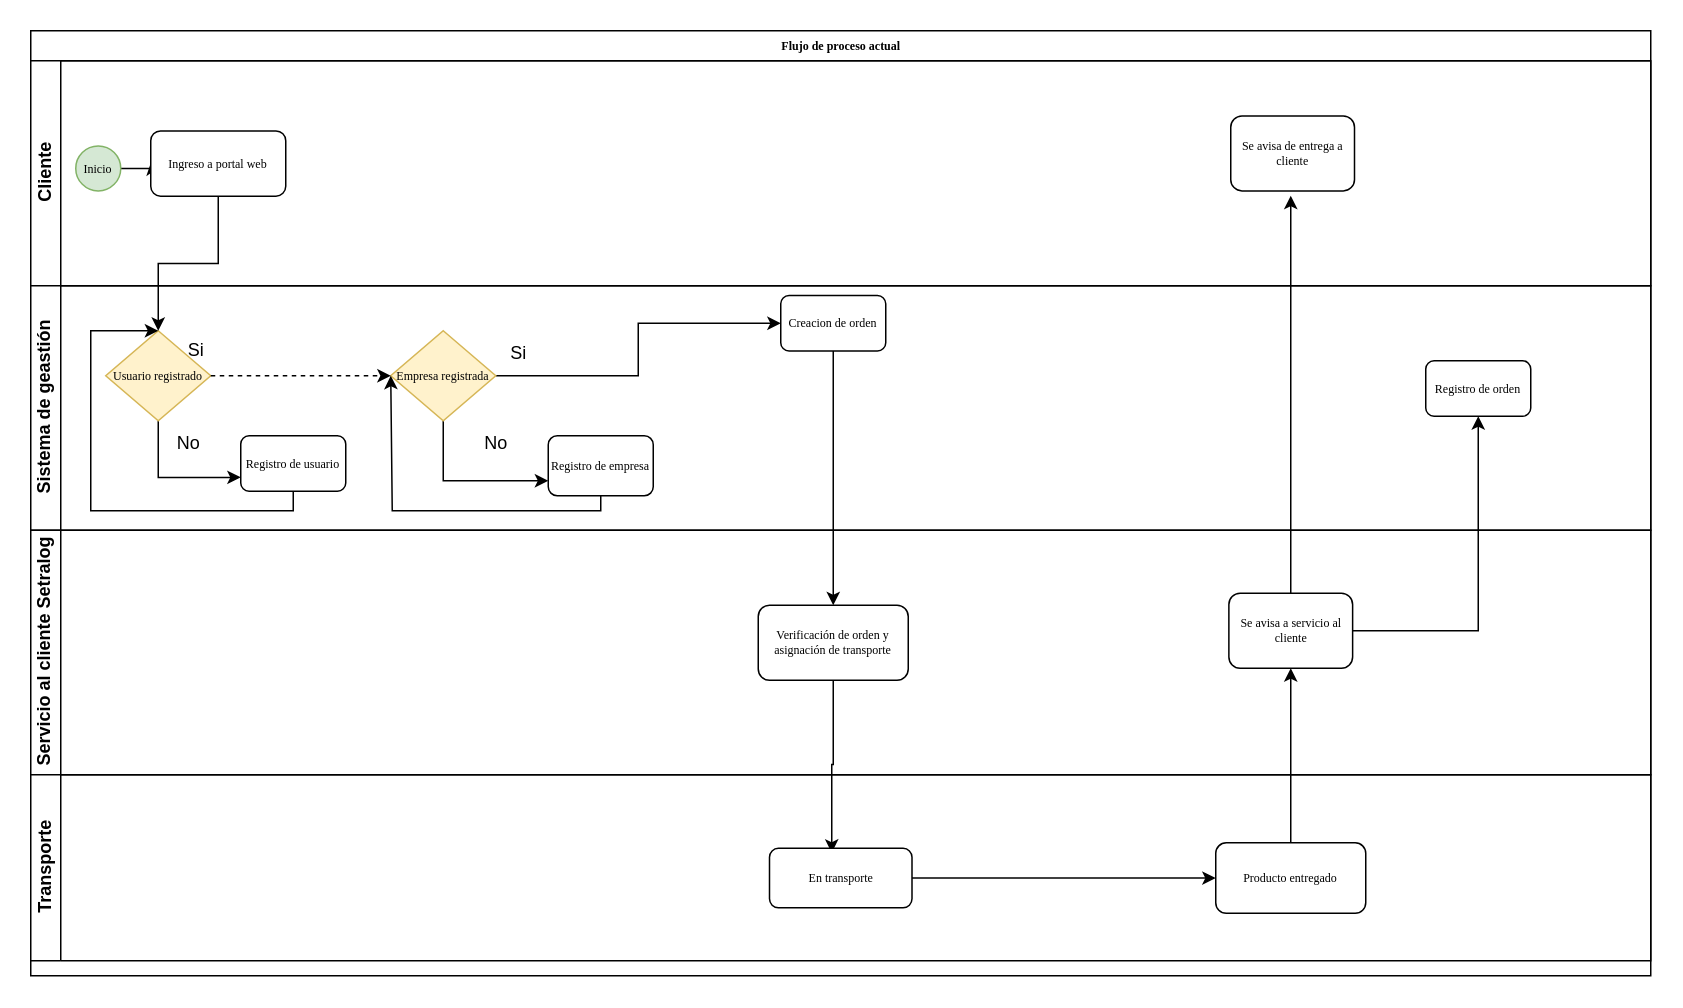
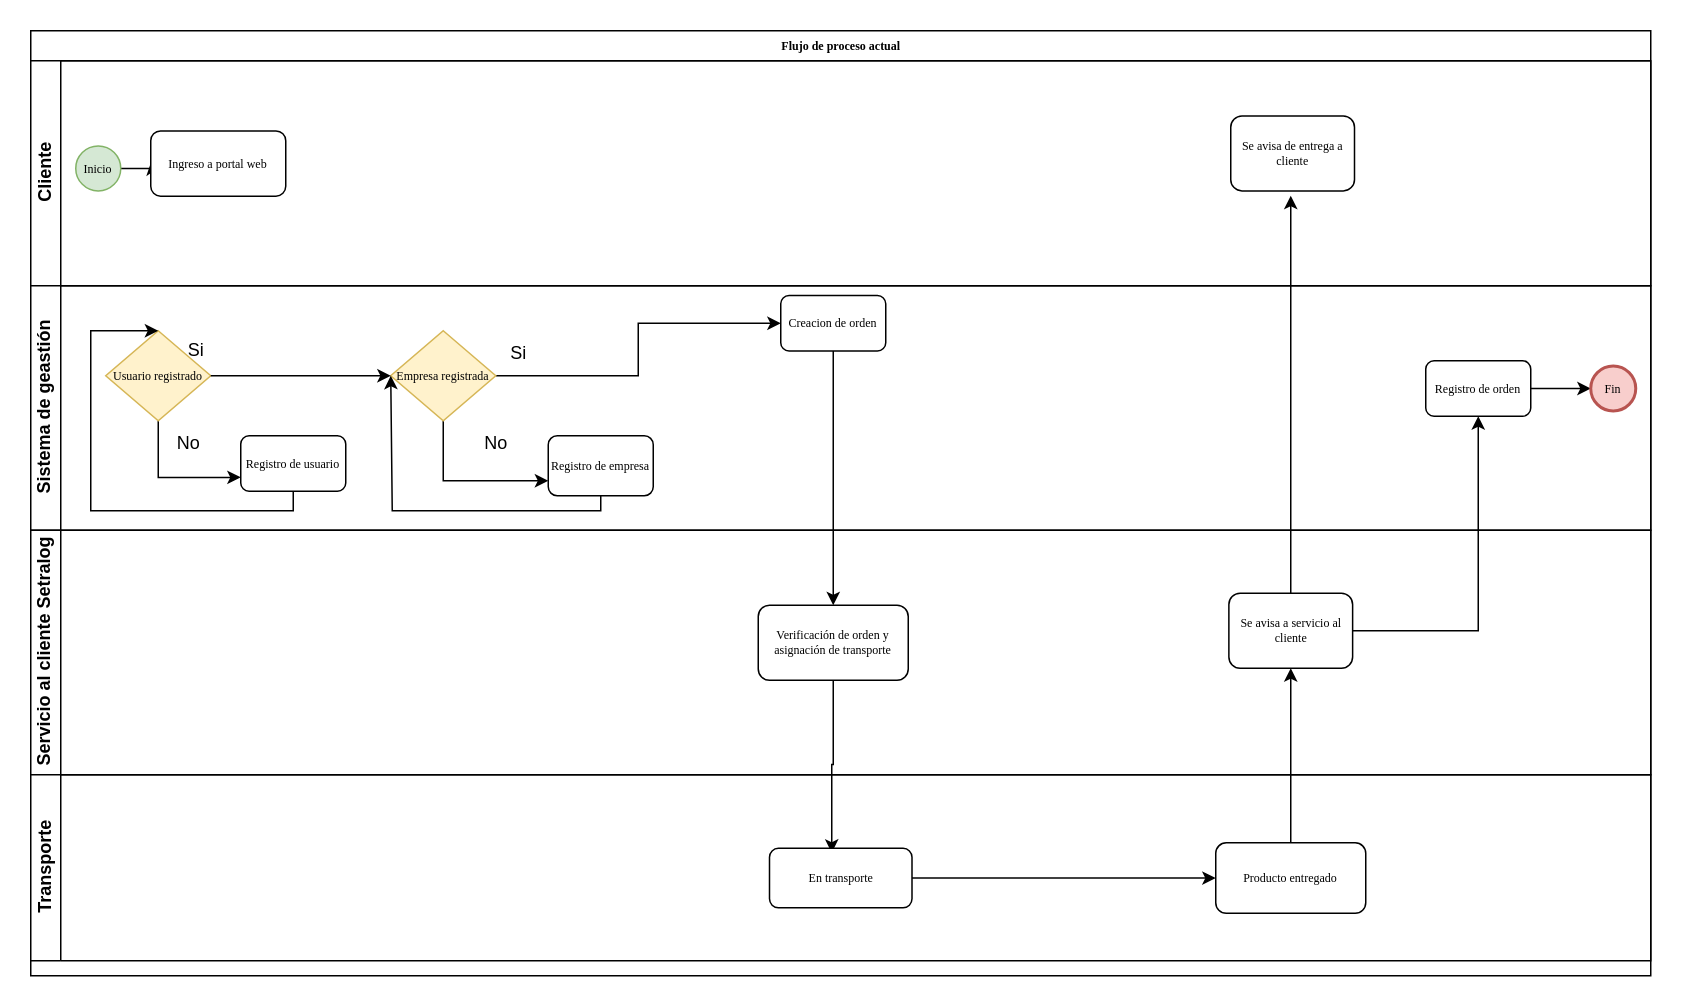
edge "Ingreso a portal web" -> "Usuario registrado": removed
edge "Usuario registrado" -> "Empresa registrada": style dashed -> solid
edge "Registro de orden" -> "Fin": added
node "Fin": added
